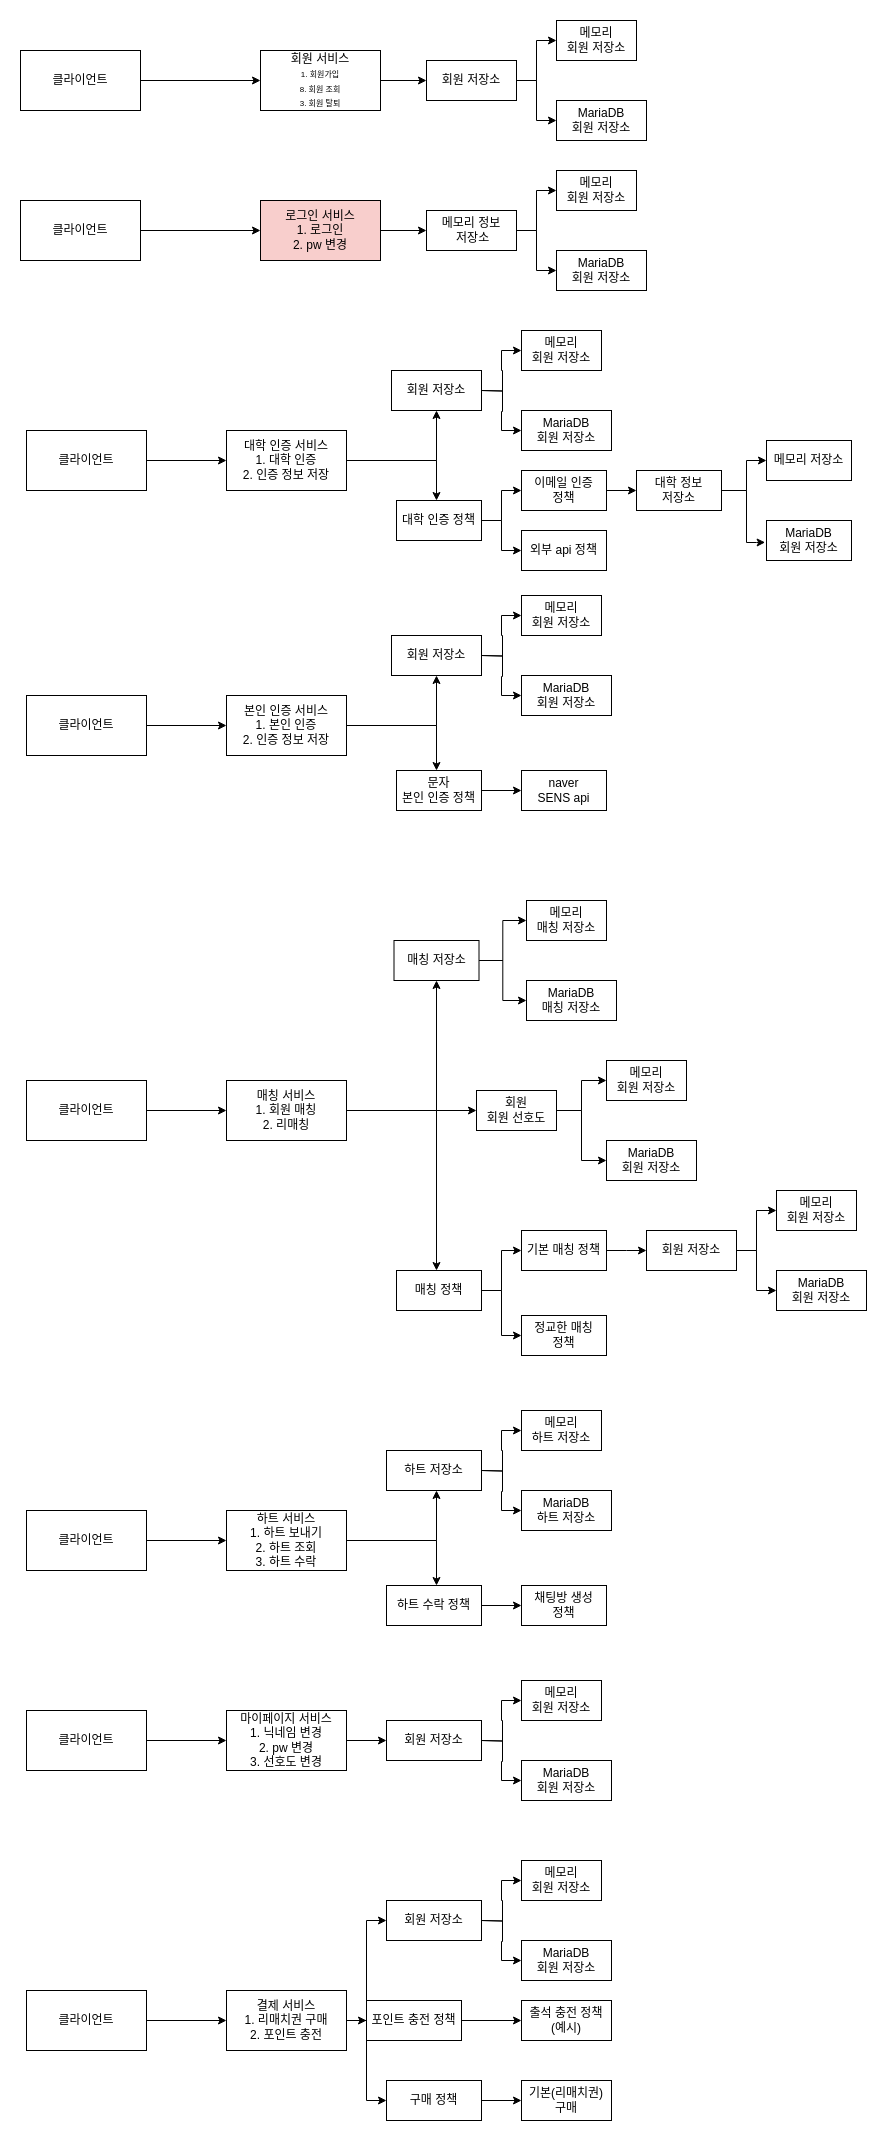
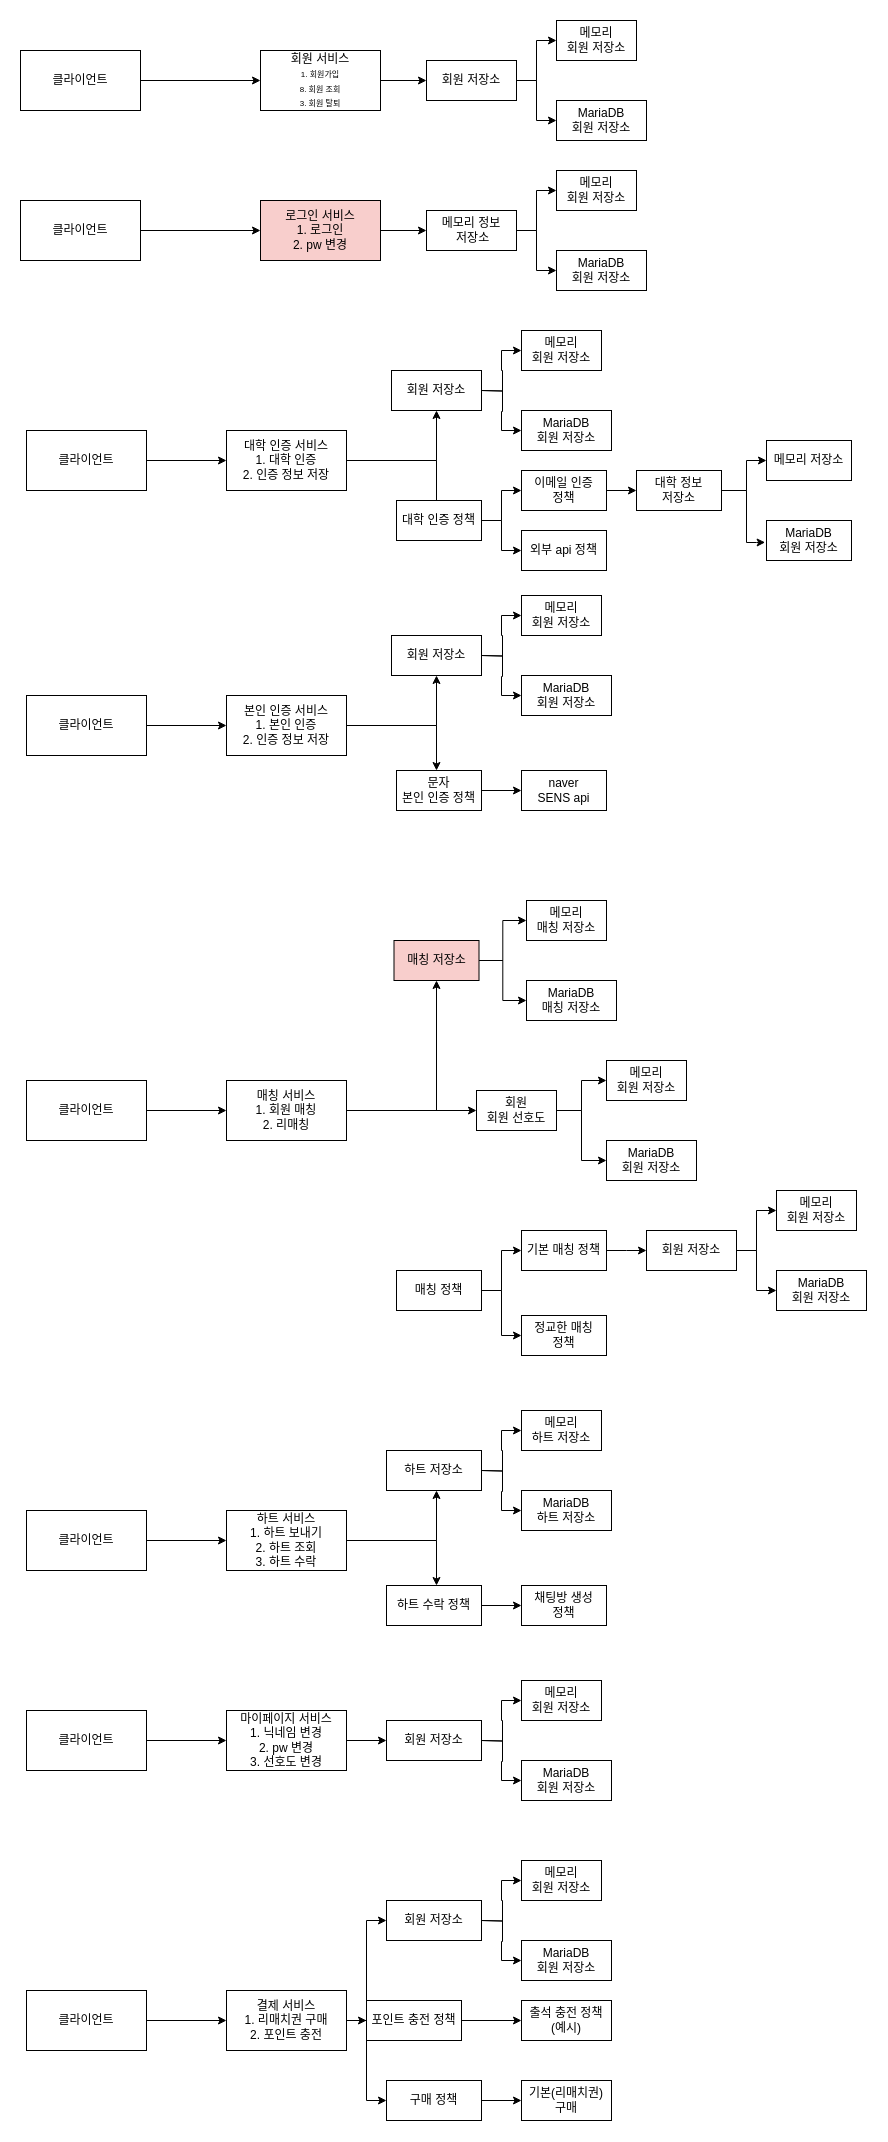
edge "대학 인증 서비스 1. 대학 인증 2. 인증 정보 저장" -> "대학 인증 정책": arrowhead classic -> none
node "매칭 저장소": fillcolor #ffffff -> #f8cecc
edge "매칭 서비스 1. 회원 매칭 2. 리매칭" -> "매칭 정책": removed
